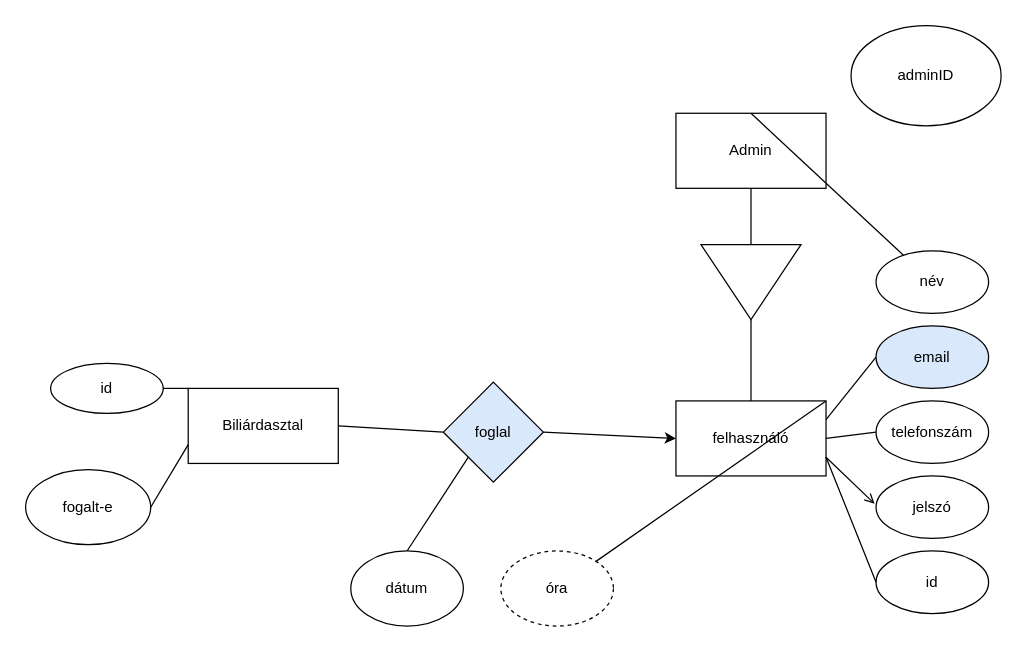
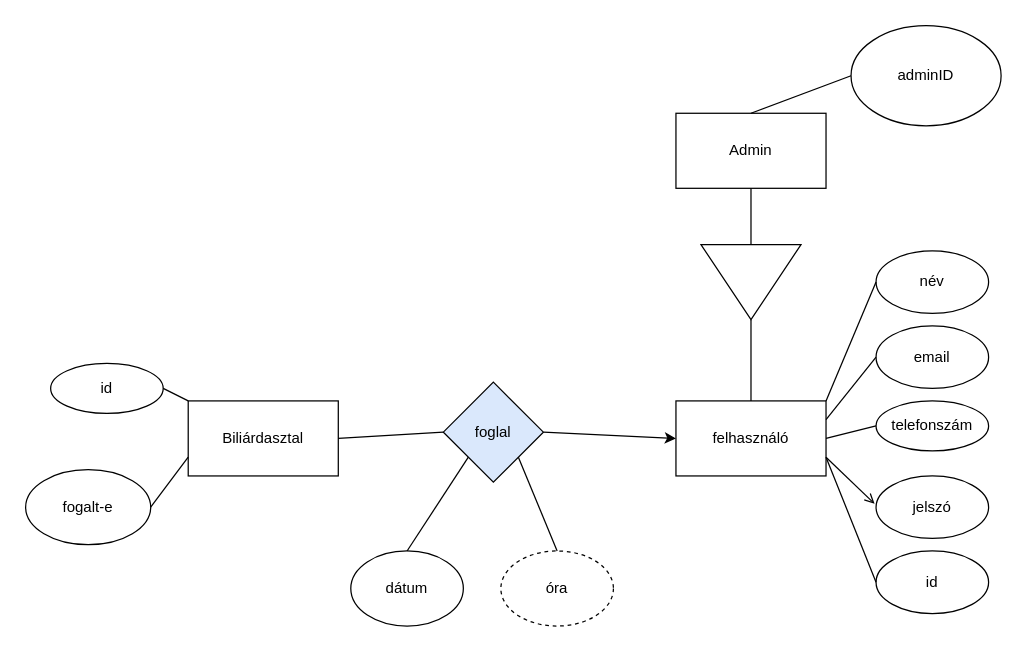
edge "Admin" -- "név": now "Admin" -- "adminID"
node "email": fillcolor #dae8fc -> #ffffff
node "Biliárdasztal": moved (263, 426) -> (263, 438)
node "telefonszám": size 113x63 -> 113x50
edge "felhasználó" -- "óra": now "felhasználó" -- "név"
edge "foglal" -- "óra": added
